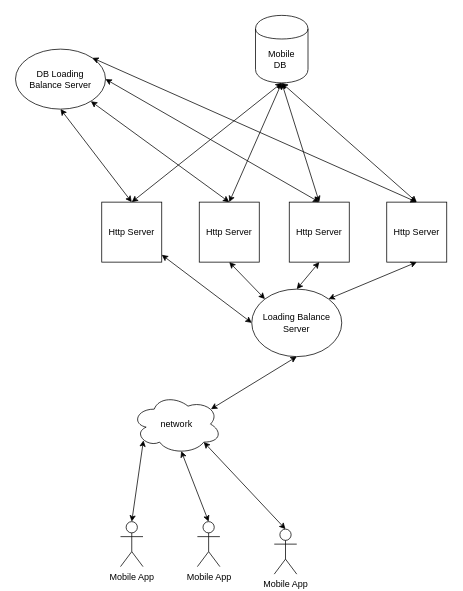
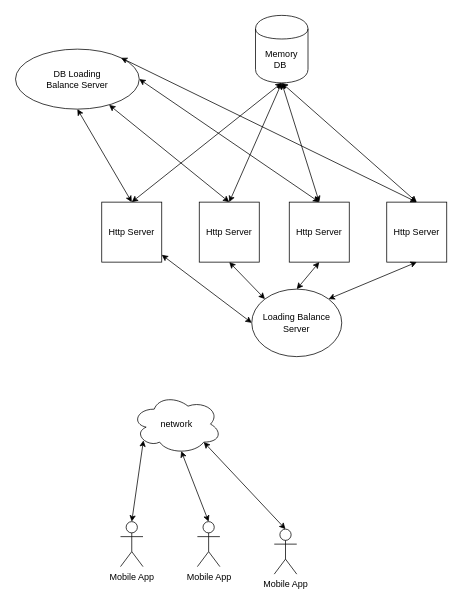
node "Mobile DB": label "Mobile DB" -> "Memory DB"
node "DB Loading Balance Server": size 90x60 -> 124x60
edge "Loading Balance Server" -- "network": removed
